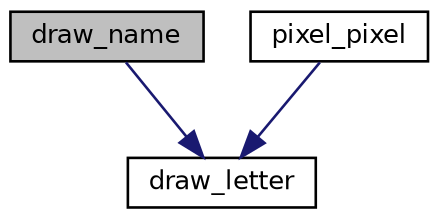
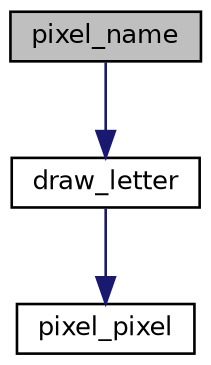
node "draw_name": label "draw_name" -> "pixel_name"
edge "pixel_pixel" -> "draw_letter": reversed
